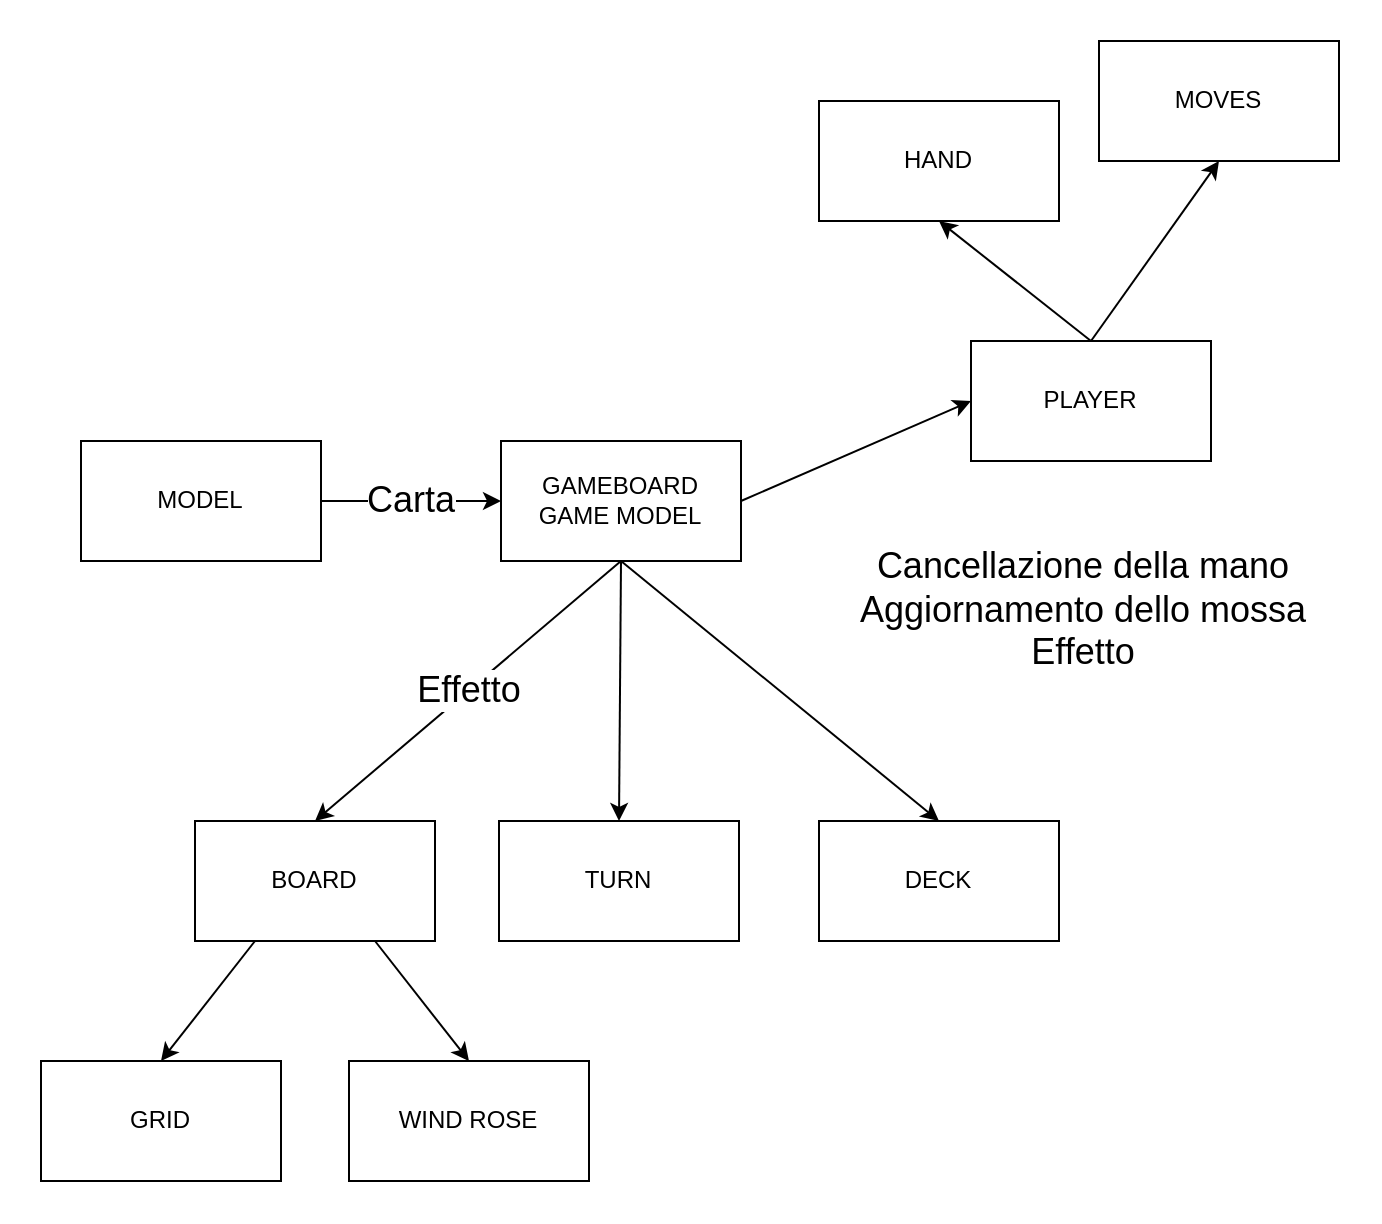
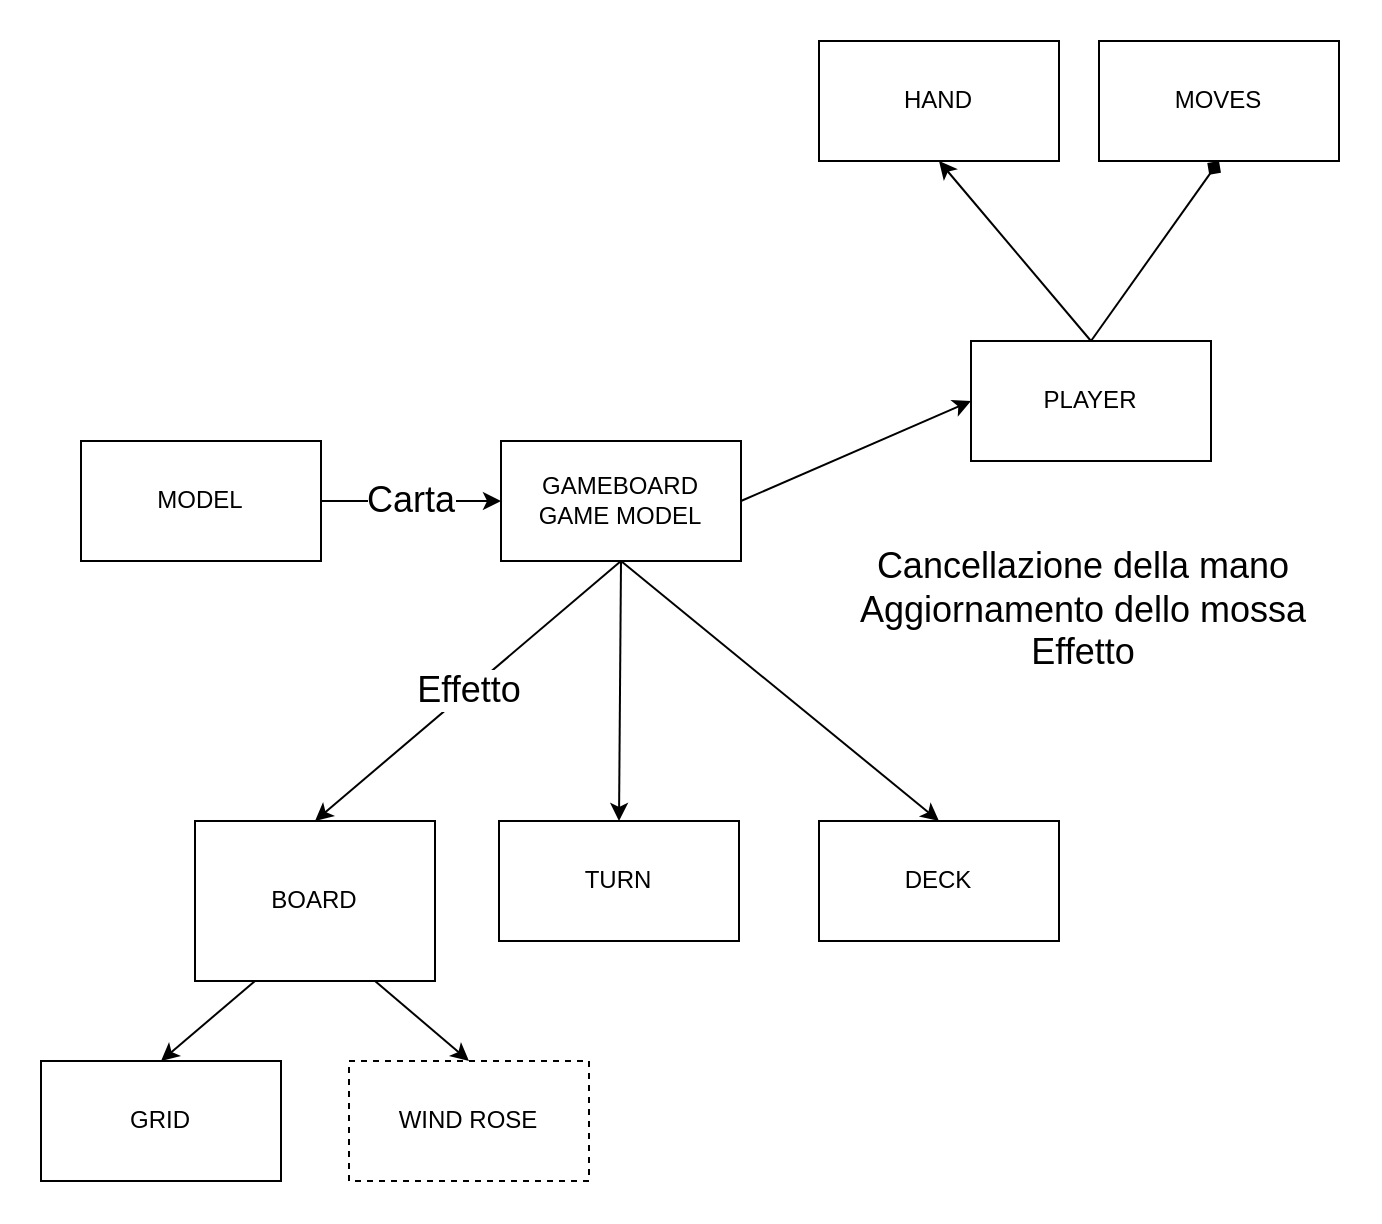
node "HAND": moved (939, 161) -> (939, 101)
edge "PLAYER" -> "MOVES": arrowhead classic -> diamond
node "BOARD": size 240x120 -> 240x160
node "WIND ROSE": style solid -> dashed
